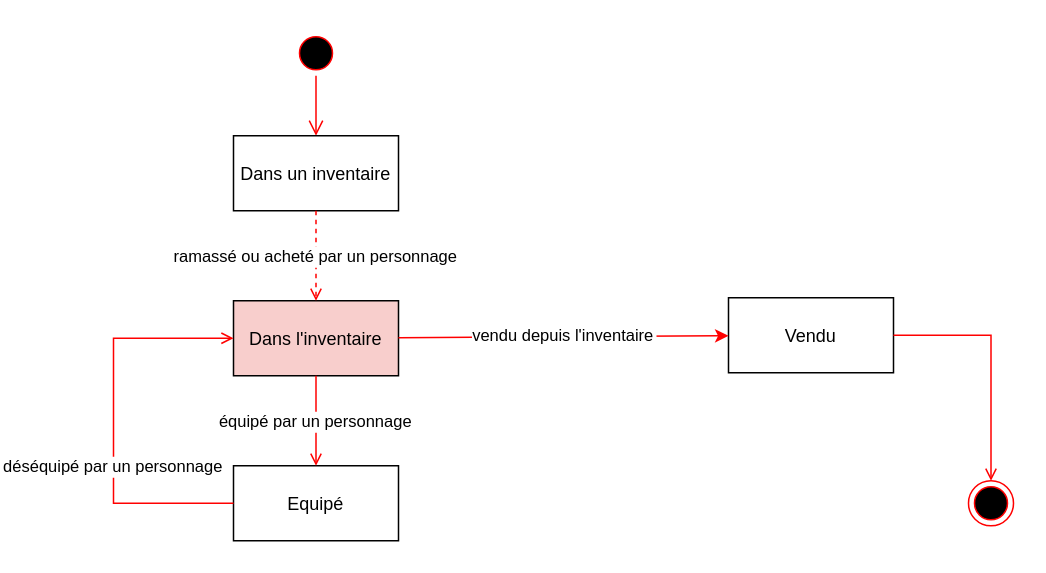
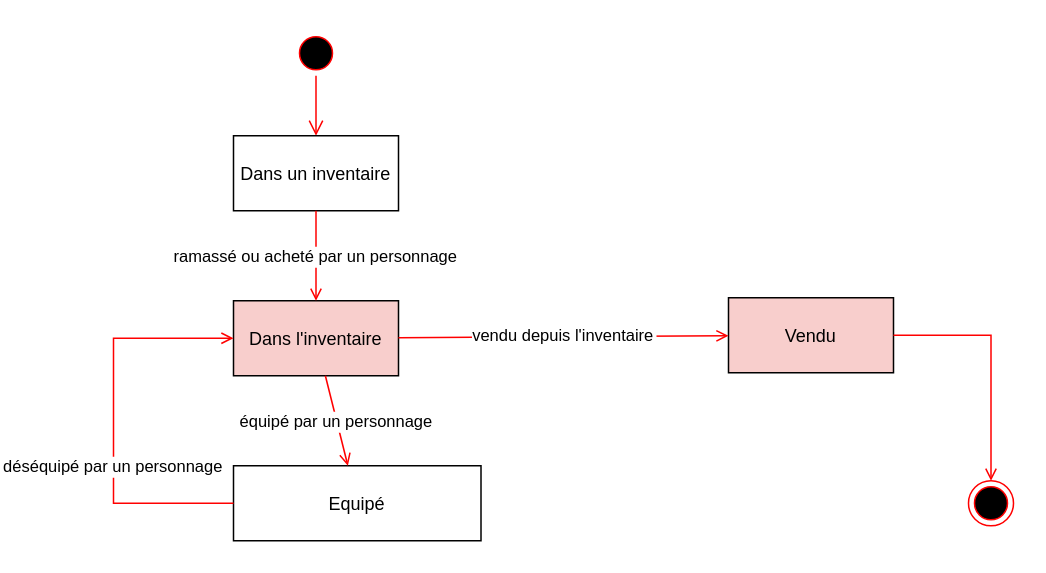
edge "Dans un inventaire" -> "Dans l'inventaire": style dashed -> solid
node "Vendu": fillcolor #ffffff -> #f8cecc
edge "Dans l'inventaire" -> "Vendu": arrowhead classic -> open
node "Equipé": size 165x75 -> 248x75
